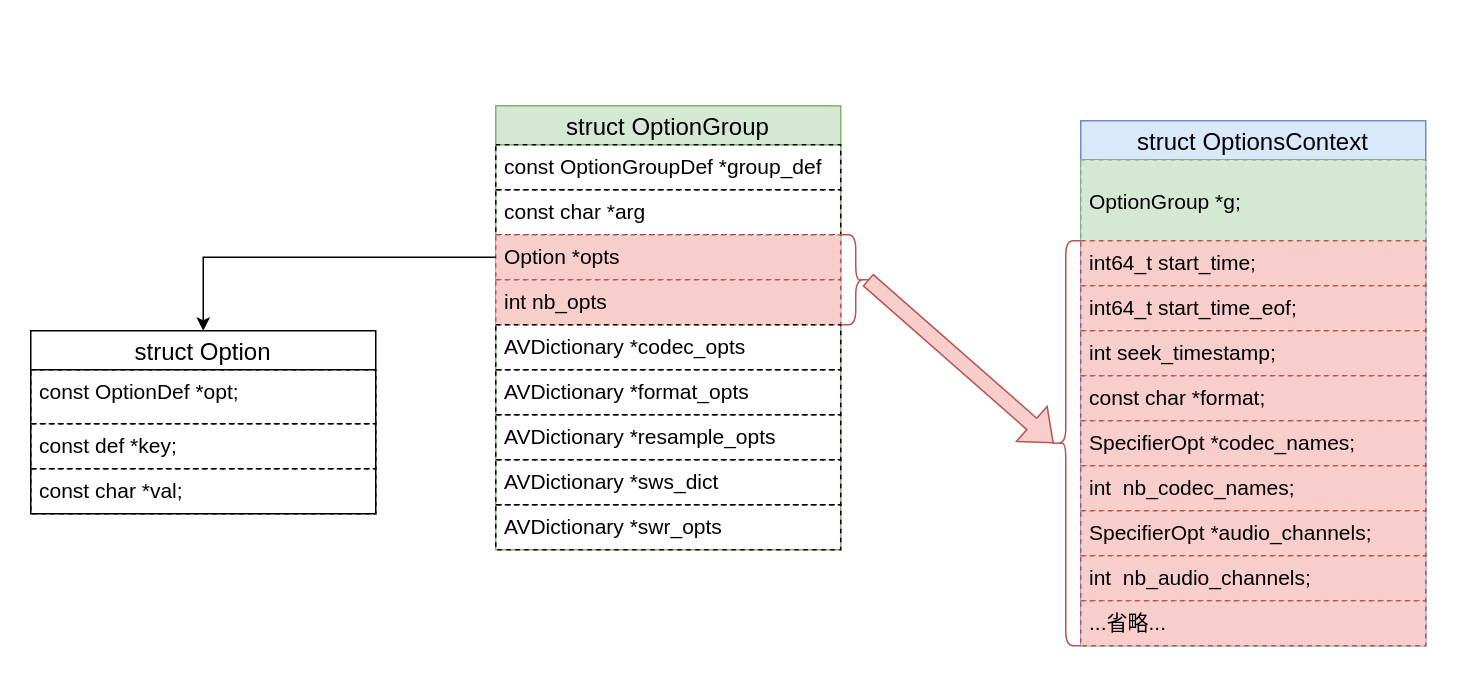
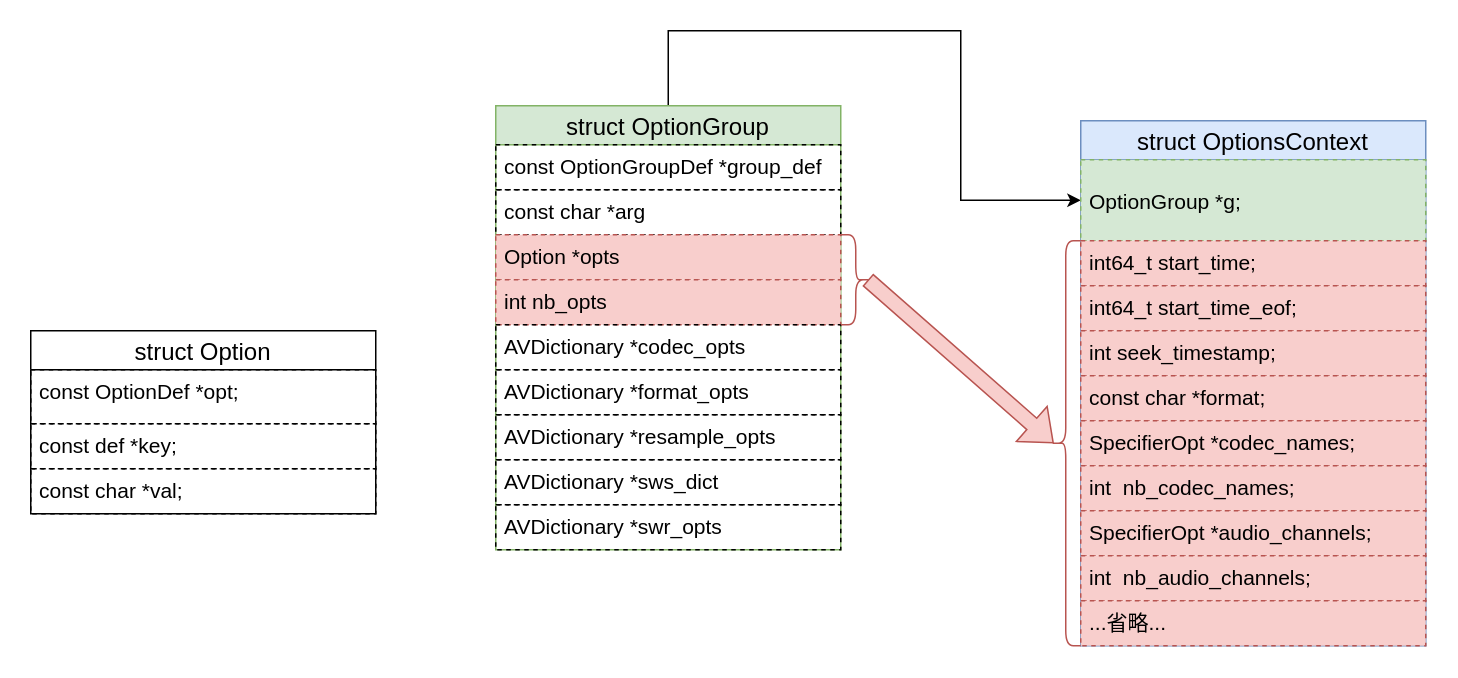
edge "struct OptionGroup" -> "OptionGroup *g;": added
edge "Option *opts" -> "struct Option": removed
